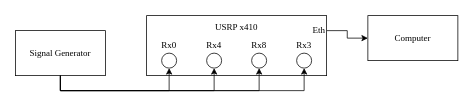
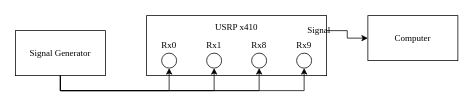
node "Eth": label "Eth" -> "Signal"
node "Rx4": label "Rx4" -> "Rx1"
node "Rx3": label "Rx3" -> "Rx9"
